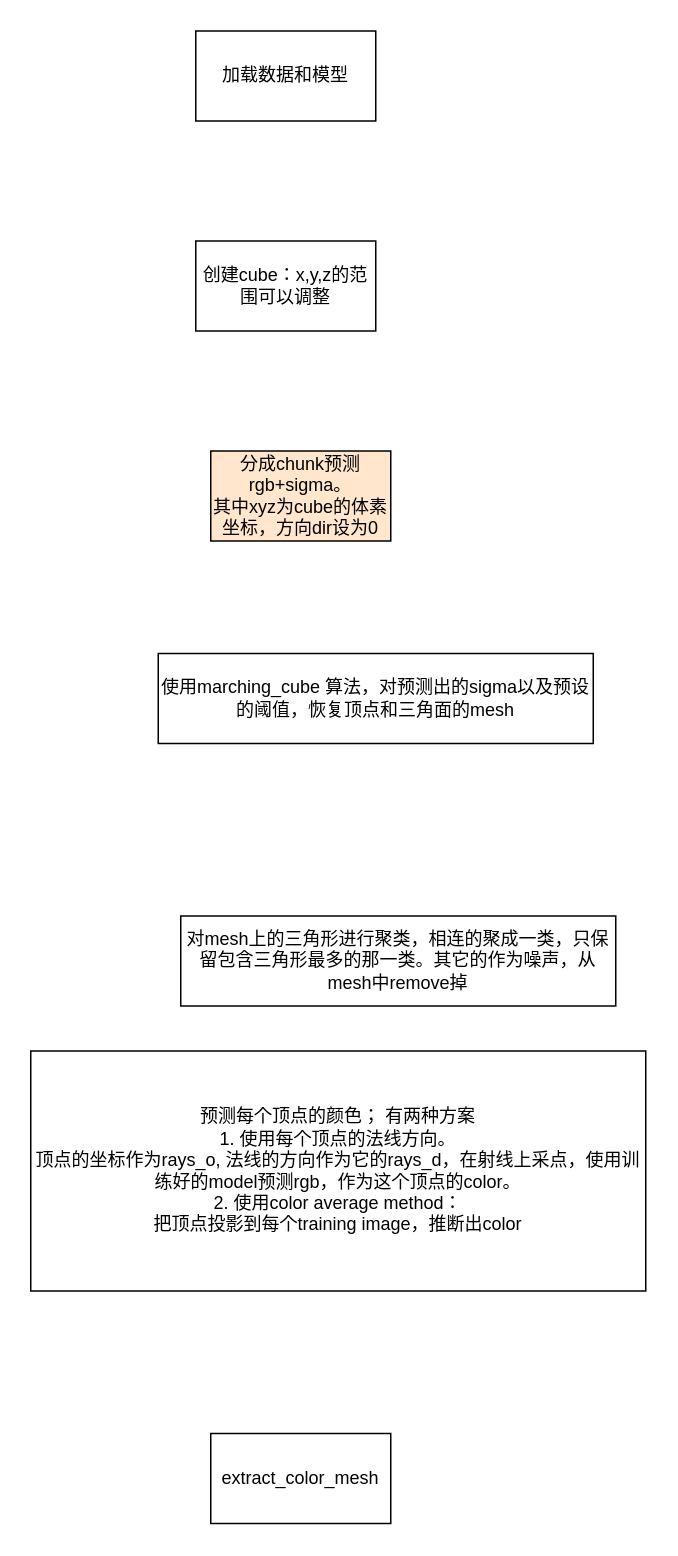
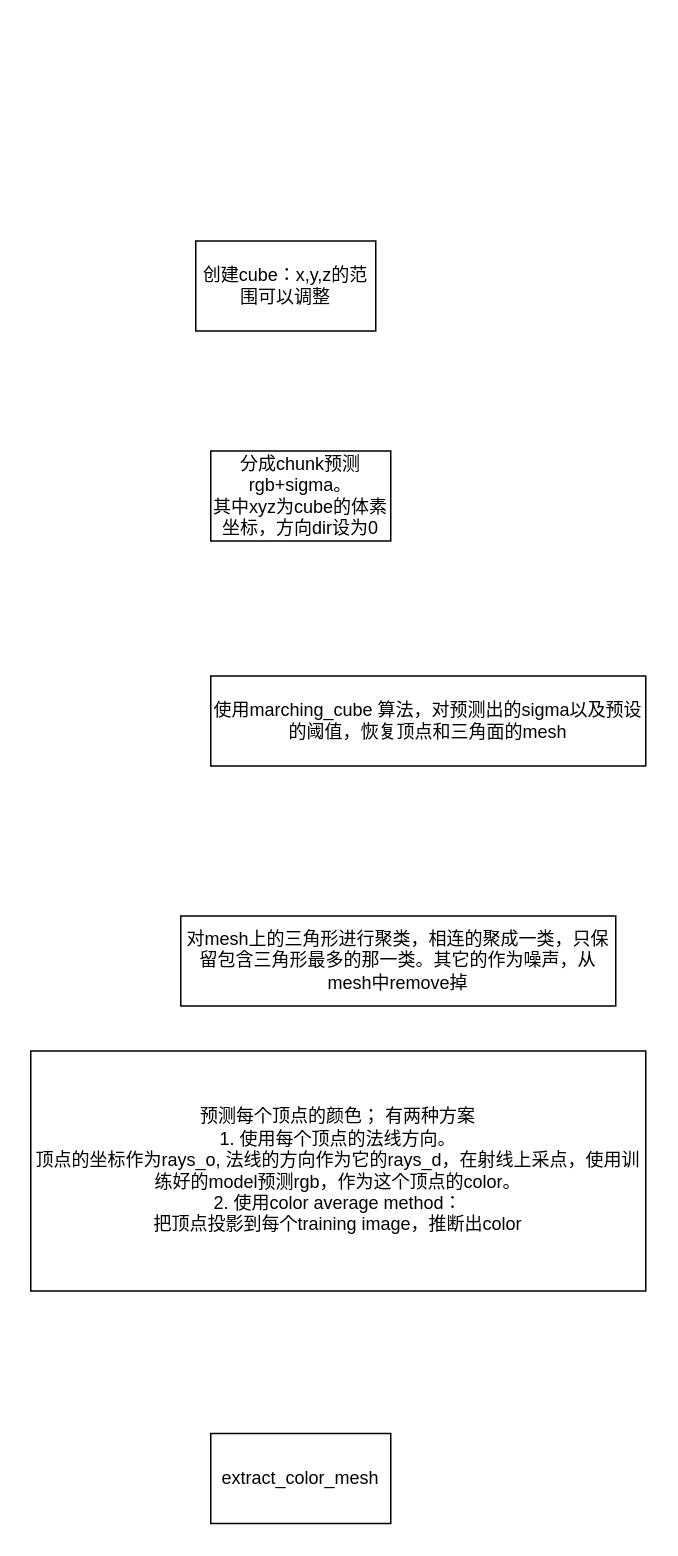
node "加载数据和模型": removed
node "分成chunk预测rgb+sigma。 其中xyz为cube的体素坐标，方向dir设为0": fillcolor #ffe6cc -> #ffffff
node "使用marching_cube 算法，对预测出的sigma以及预设的阈值，恢复顶点和三角面的mesh": moved (376, 698) -> (428, 721)
